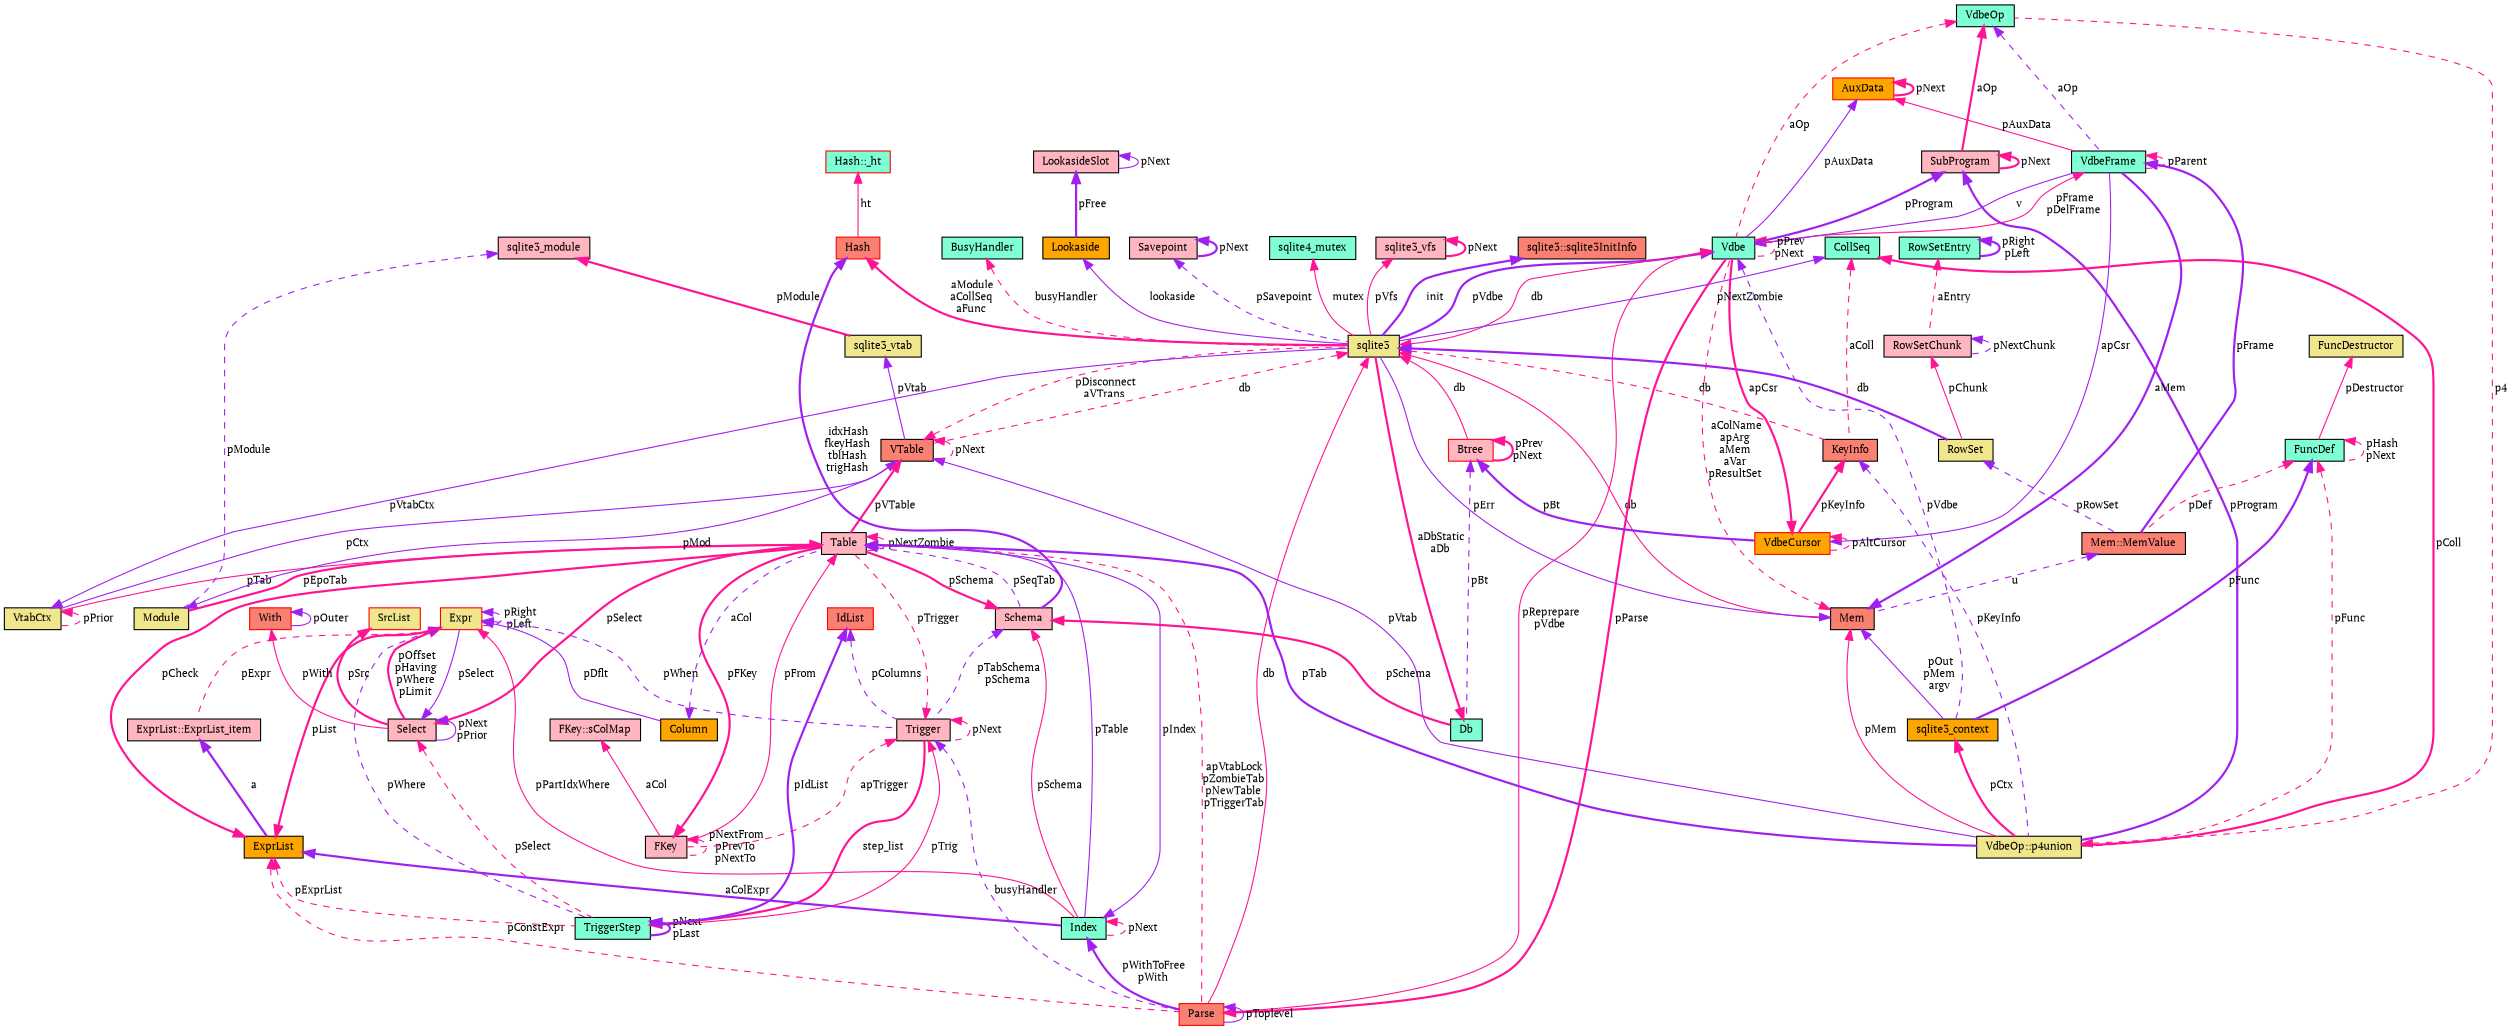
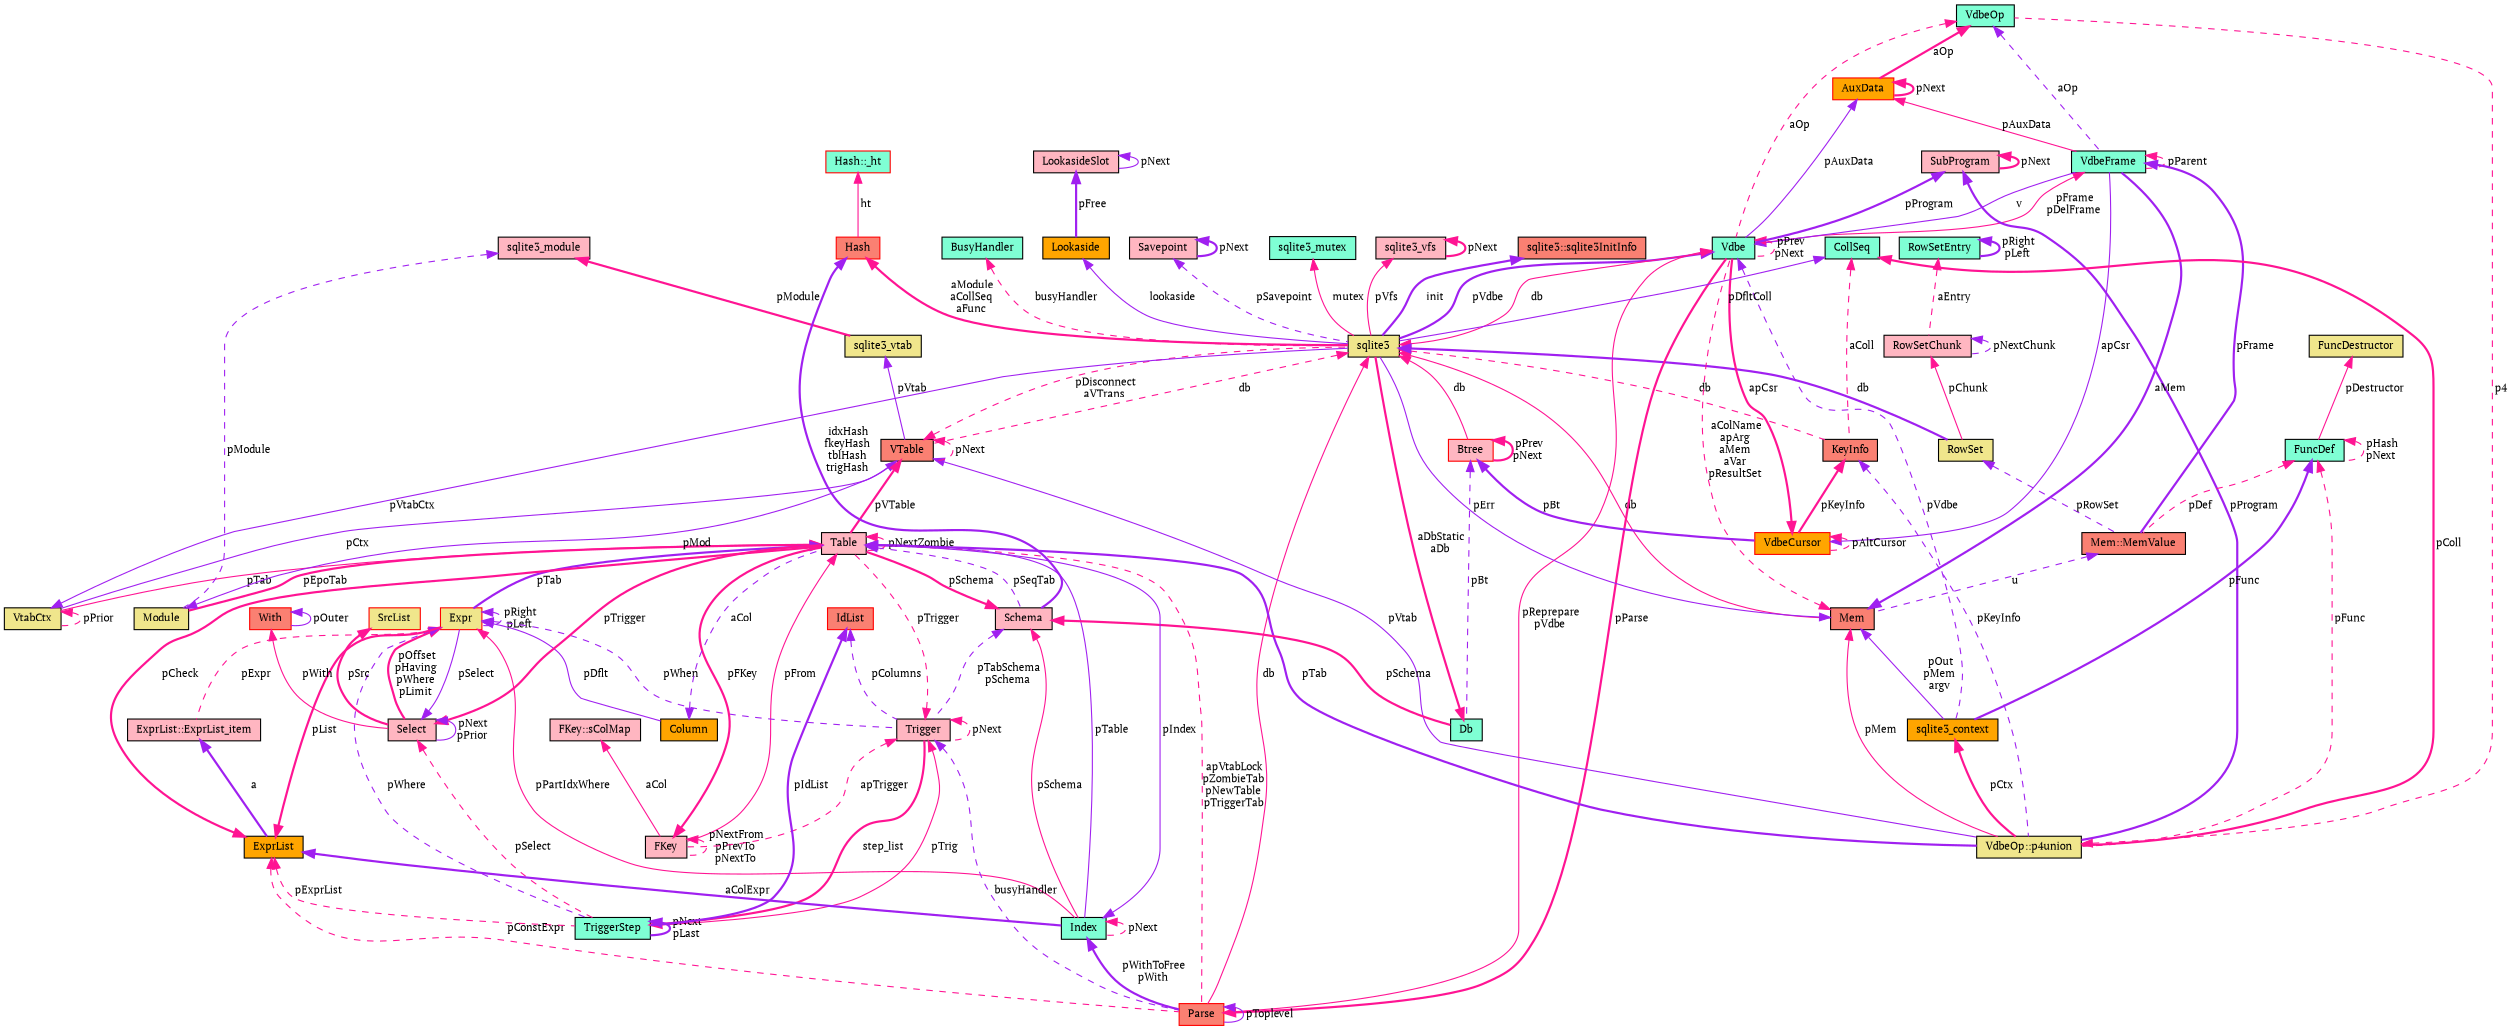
edge "SubProgram" -> "VdbeOp": now "AuxData" -> "VdbeOp"
node "sqlite4_mutex": label "sqlite4_mutex" -> "sqlite3_mutex"
edge "sqlite3" -> "CollSeq": label " pNextZombie" -> " pDfltColl"
edge "Expr" -> "Table": added, label "pTab"
edge "Table" -> "Select": label " pSelect" -> " pTrigger"
